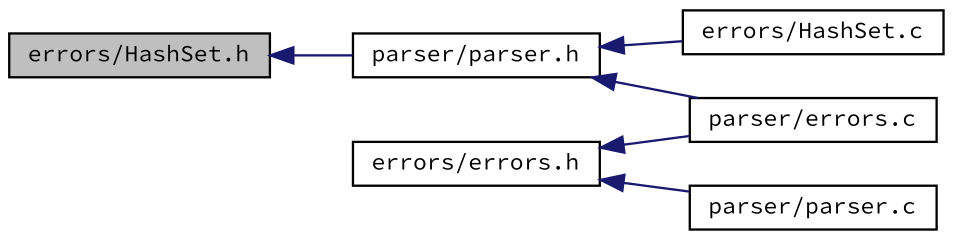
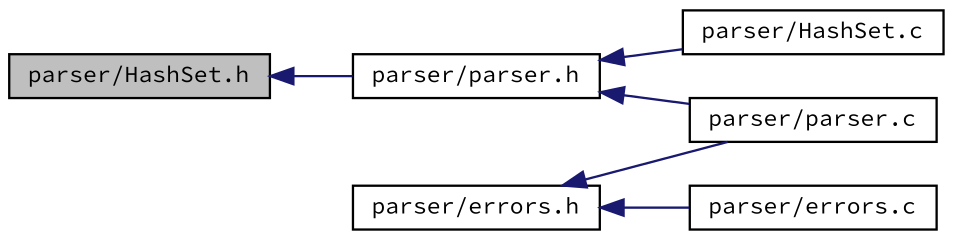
node "errors/HashSet.c": label "errors/HashSet.c" -> "parser/HashSet.c"
node "errors/HashSet.h": label "errors/HashSet.h" -> "parser/HashSet.h"
edge "parser/errors.c" -> "parser/parser.h": now "parser/parser.c" -> "parser/parser.h"
node "errors/errors.h": label "errors/errors.h" -> "parser/errors.h"
